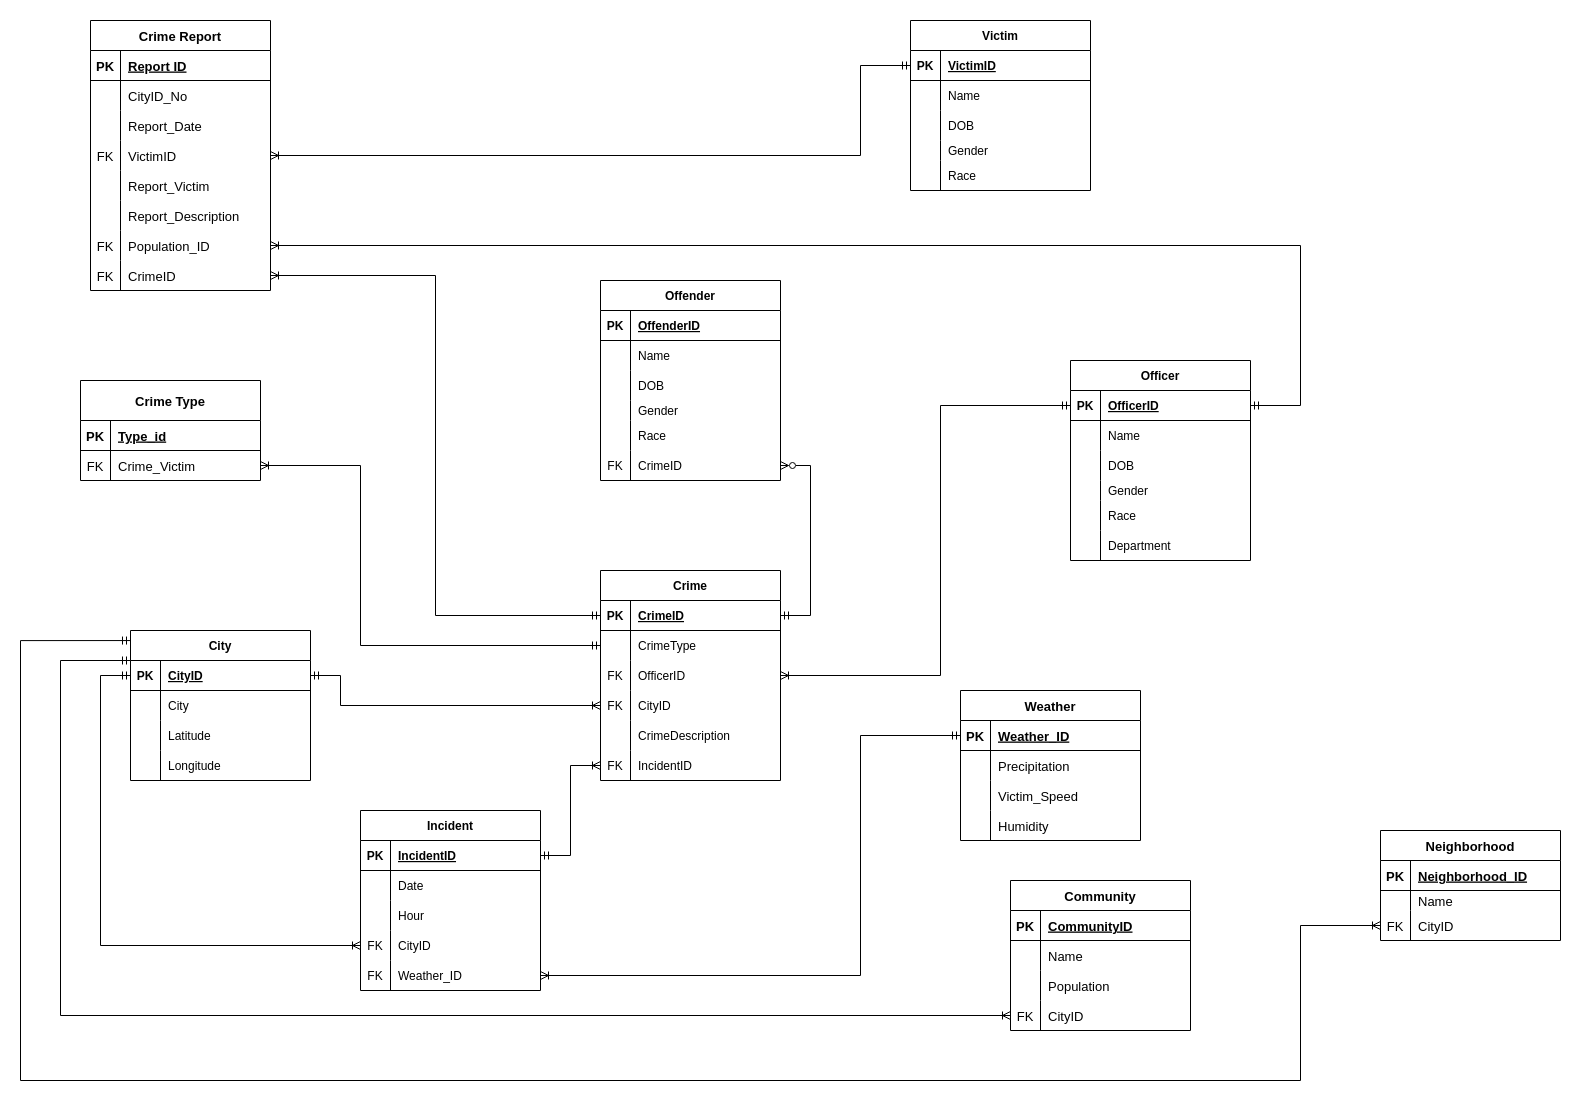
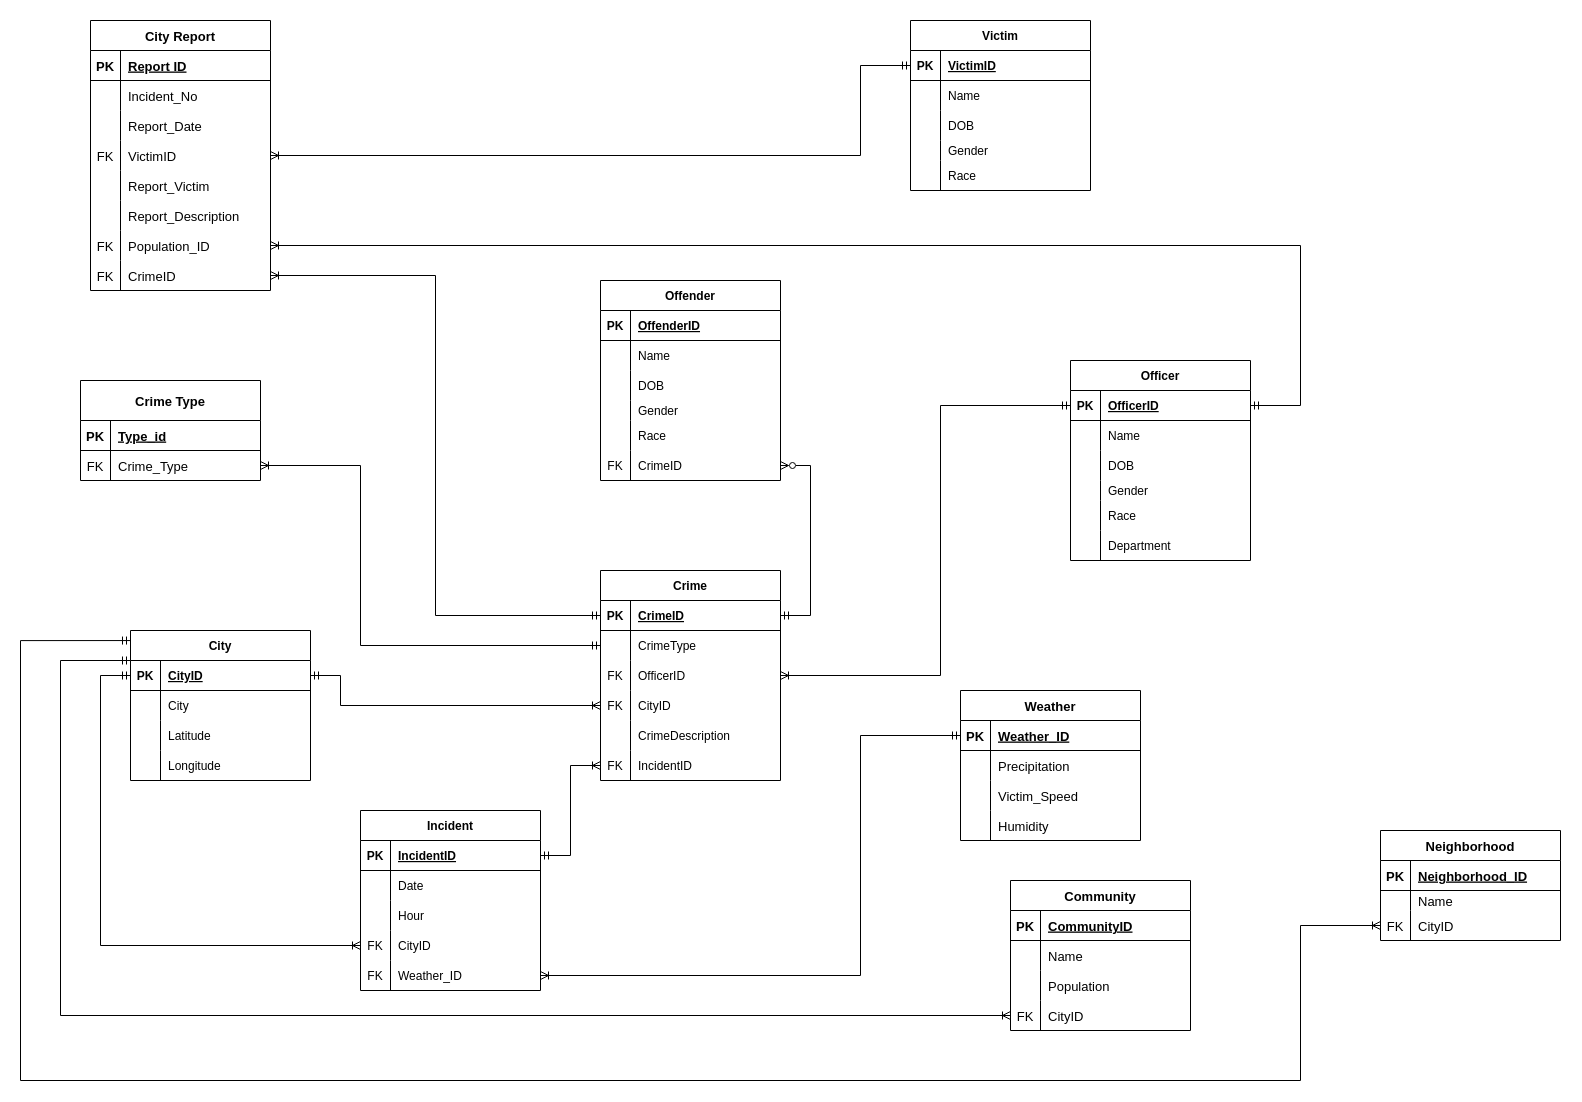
node "Crime Report": label "Crime Report" -> "City Report"
node "CityID_No": label "CityID_No" -> "Incident_No"
node "Crime_Victim": label "Crime_Victim" -> "Crime_Type"
